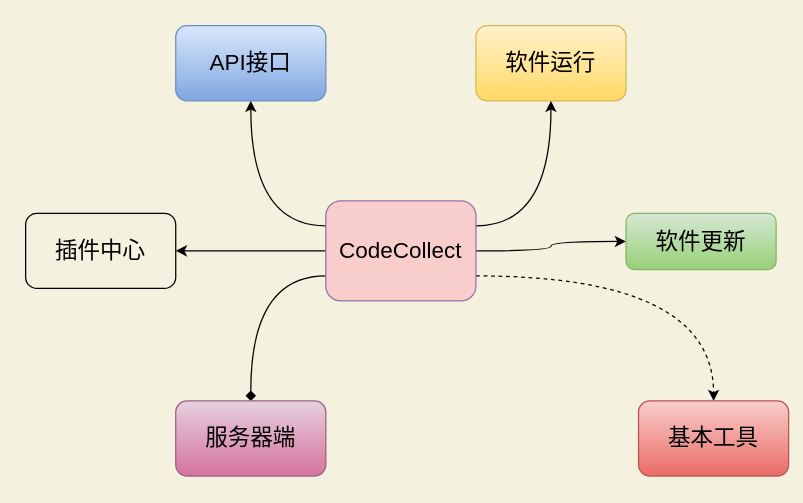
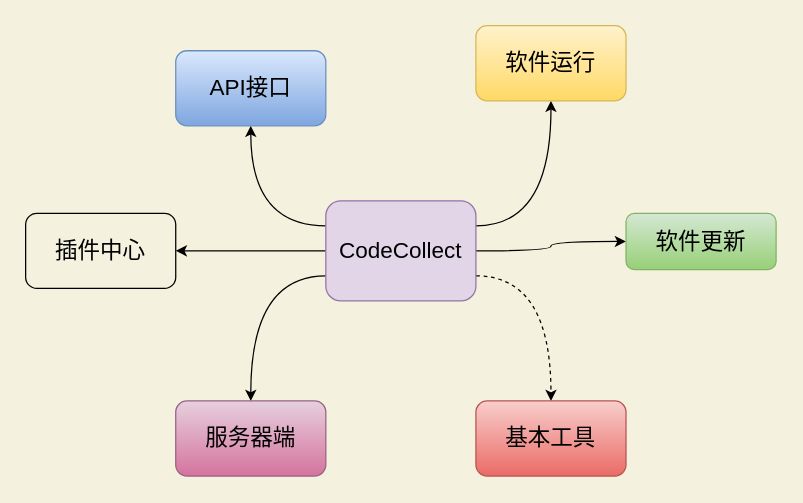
node "API接口": moved (251, 63) -> (251, 88)
node "CodeCollect": fillcolor #f8cecc -> #e1d5e7
edge "CodeCollect" -> "服务器端": arrowhead diamond -> classic
node "基本工具": moved (713, 438) -> (551, 438)
